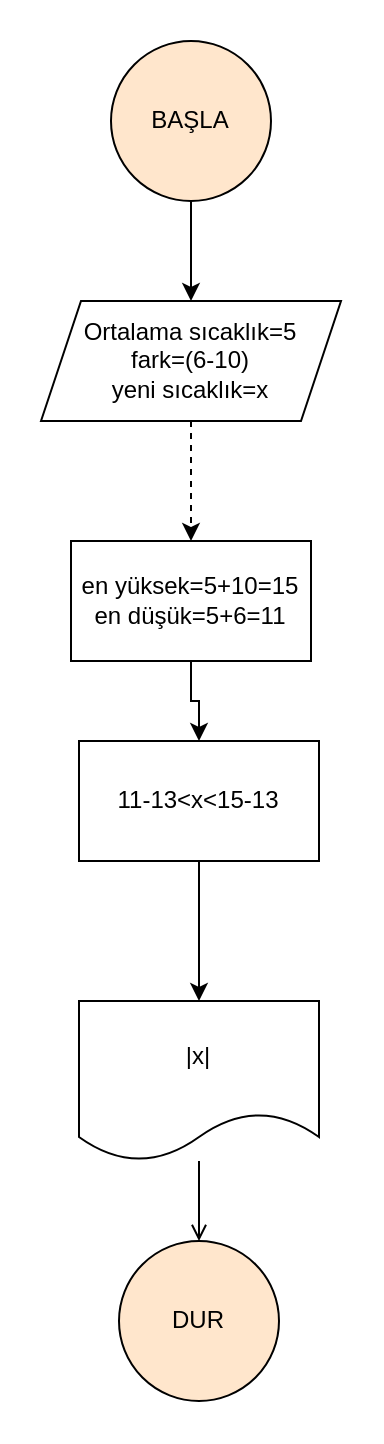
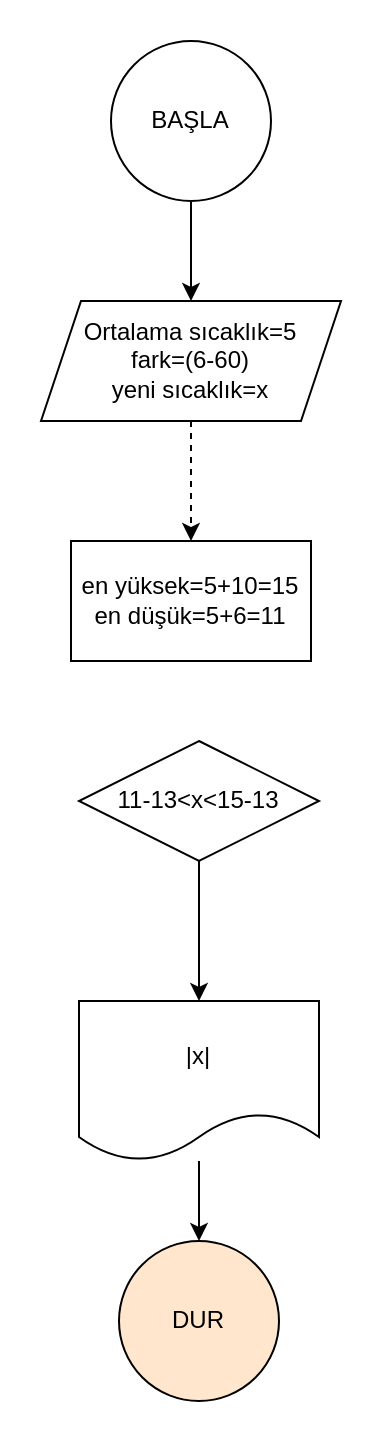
node "BAŞLA": fillcolor #ffe6cc -> #ffffff
node "Ortalama sıcaklık=5 fark=(6-10) yeni sıcaklık=x": label "Ortalama sıcaklık=5 fark=(6-10) yeni sıcaklık=x" -> "Ortalama sıcaklık=5 fark=(6-60) yeni sıcaklık=x"
edge "en yüksek=5+10=15 en düşük=5+6=11" -> "11-13<x<15-13": removed
node "11-13<x<15-13": shape rectangle -> diamond
edge "|x|" -> "DUR": arrowhead open -> classic
